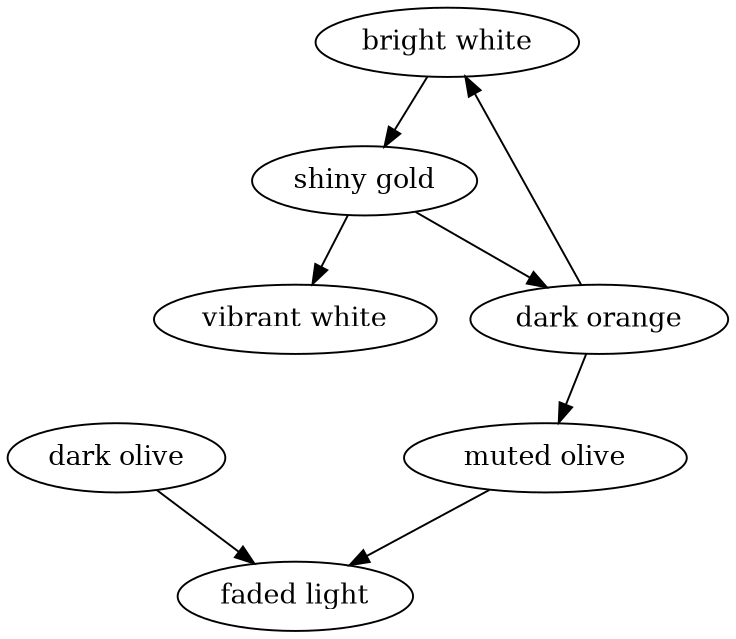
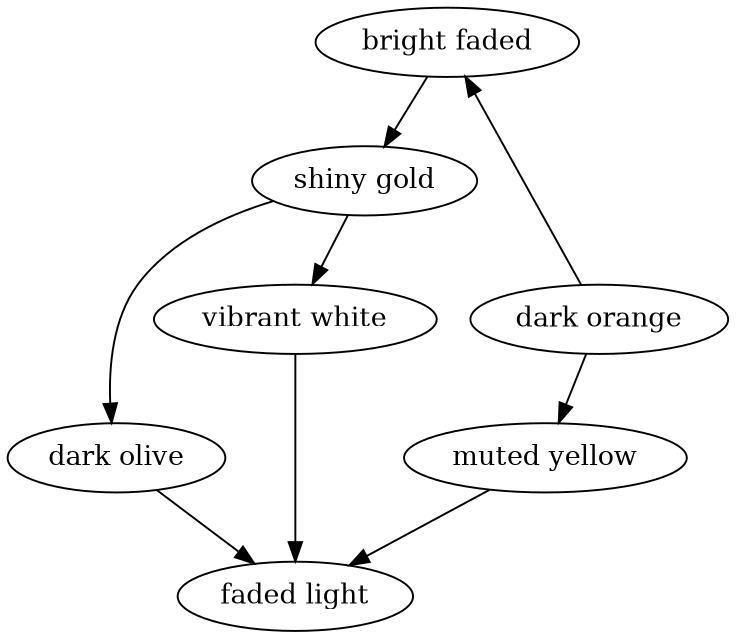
node "bright white": label "bright white" -> "bright faded"
edge "shiny gold" -> "dark orange": now "shiny gold" -> "dark olive"
edge "vibrant white" -> "faded light": added
node "muted olive": label "muted olive" -> "muted yellow"
